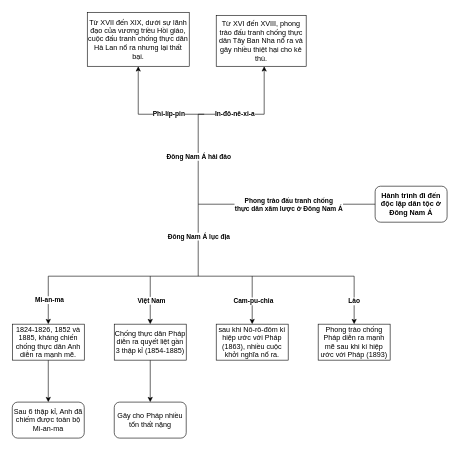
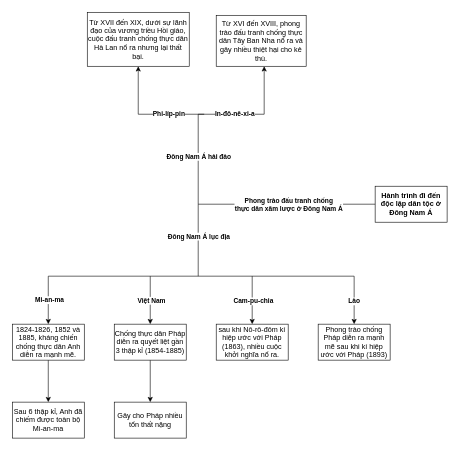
node "Hành trình đi đến độc lập dân tộc ở Đông Nam Á": shape rounded rectangle -> rectangle
node "Sau 6 thập kỉ, Anh đã chiếm được toàn bộ Mi-an-ma": shape rounded rectangle -> rectangle
node "Gây cho Pháp nhiều tổn thất nặng": shape rounded rectangle -> rectangle
